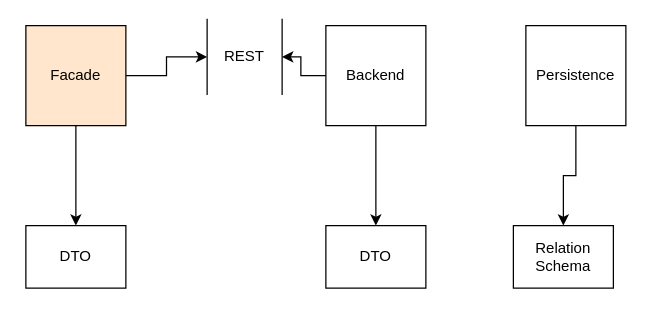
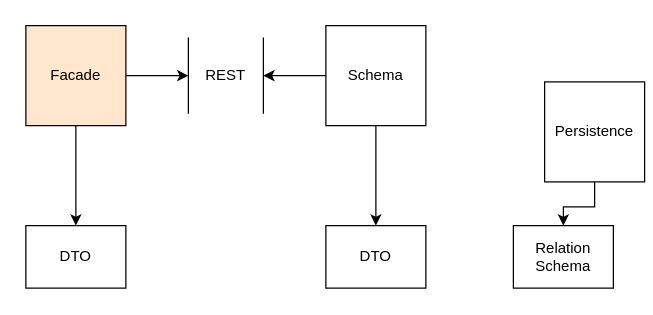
node "REST": moved (244, 57) -> (226, 76)
node "Backend": label "Backend" -> "Schema"
node "Persistence": moved (576, 76) -> (594, 132)
